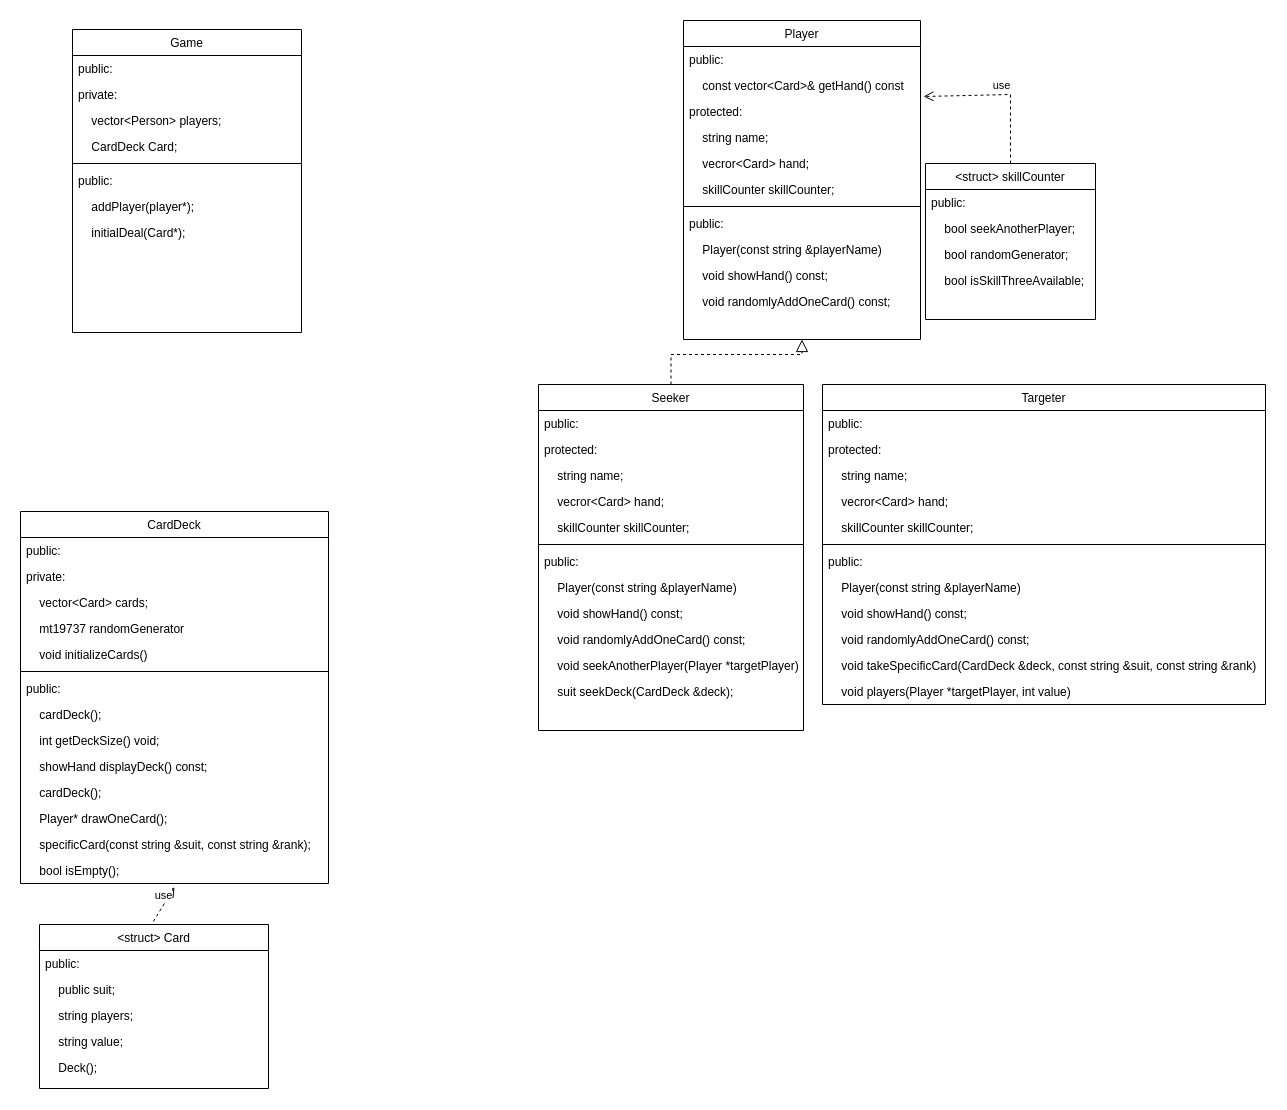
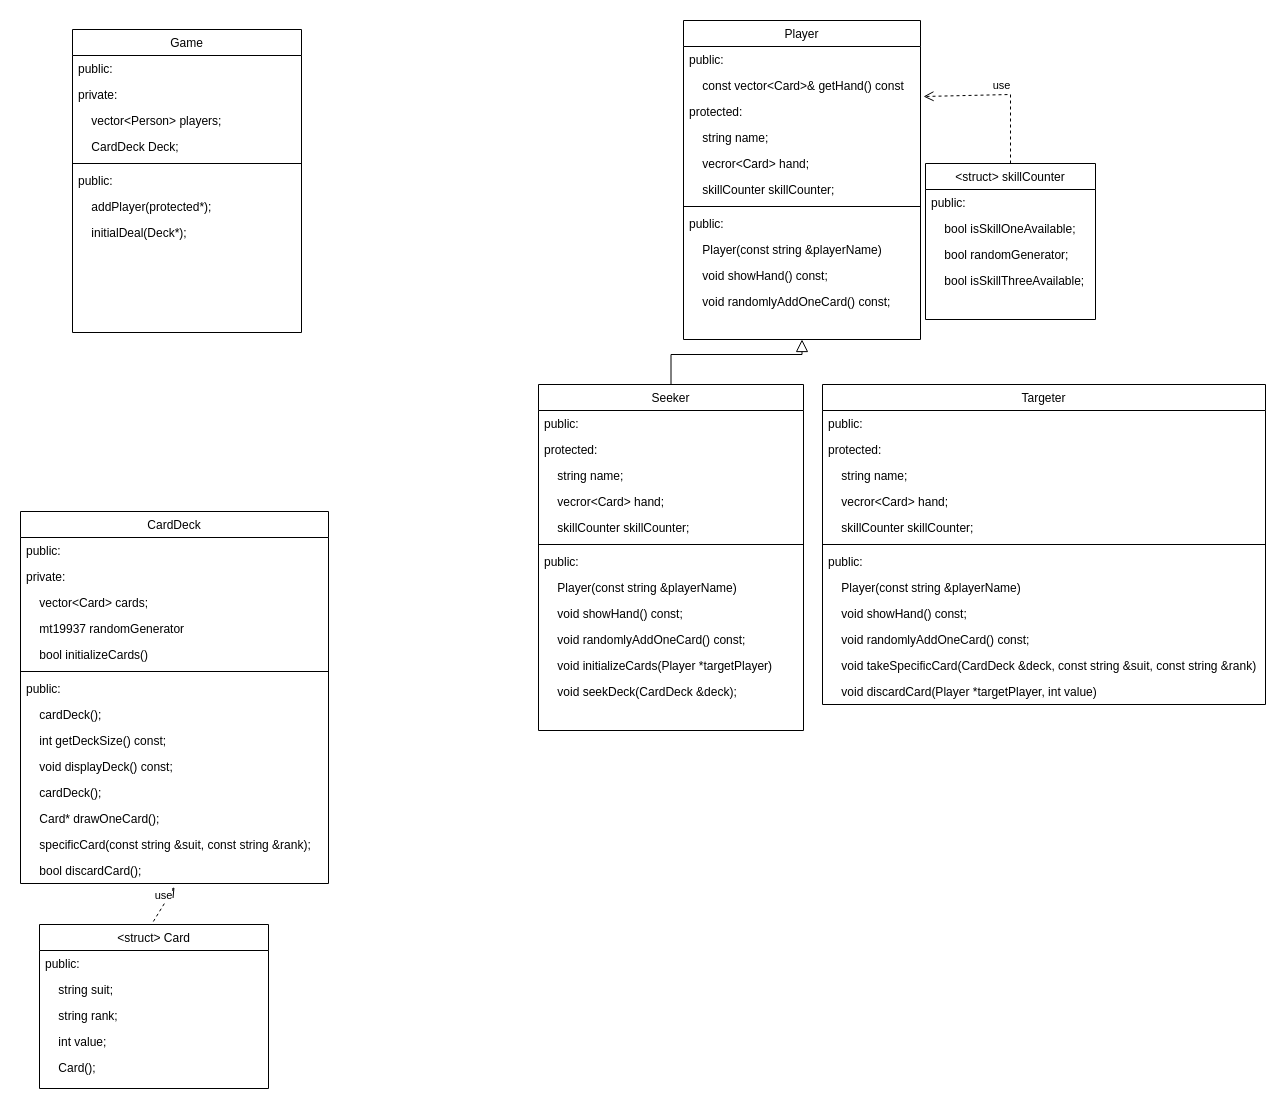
node "CardDeck Card;": label "CardDeck Card;" -> "CardDeck Deck;"
node "addPlayer(player*);": label "addPlayer(player*);" -> "addPlayer(protected*);"
node "bool seekAnotherPlayer;": label "bool seekAnotherPlayer;" -> "bool isSkillOneAvailable;"
node "initialDeal(Card*);": label "initialDeal(Card*);" -> "initialDeal(Deck*);"
edge "Seeker" -> "Player": style dashed -> solid
node "mt19737 randomGenerator": label "mt19737 randomGenerator" -> "mt19937 randomGenerator"
node "void initializeCards()": label "void initializeCards()" -> "bool initializeCards()"
node "void seekAnotherPlayer(Player *targetPlayer)": label "void seekAnotherPlayer(Player *targetPlayer)" -> "void initializeCards(Player *targetPlayer)"
node "suit seekDeck(CardDeck &deck);": label "suit seekDeck(CardDeck &deck);" -> "void seekDeck(CardDeck &deck);"
node "void players(Player *targetPlayer, int value)": label "void players(Player *targetPlayer, int value)" -> "void discardCard(Player *targetPlayer, int value)"
node "int getDeckSize() void;": label "int getDeckSize() void;" -> "int getDeckSize() const;"
node "showHand displayDeck() const;": label "showHand displayDeck() const;" -> "void displayDeck() const;"
node "Player* drawOneCard();": label "Player* drawOneCard();" -> "Card* drawOneCard();"
node "bool isEmpty();": label "bool isEmpty();" -> "bool discardCard();"
node "public suit;": label "public suit;" -> "string suit;"
node "string players;": label "string players;" -> "string rank;"
node "string value;": label "string value;" -> "int value;"
node "Deck();": label "Deck();" -> "Card();"
